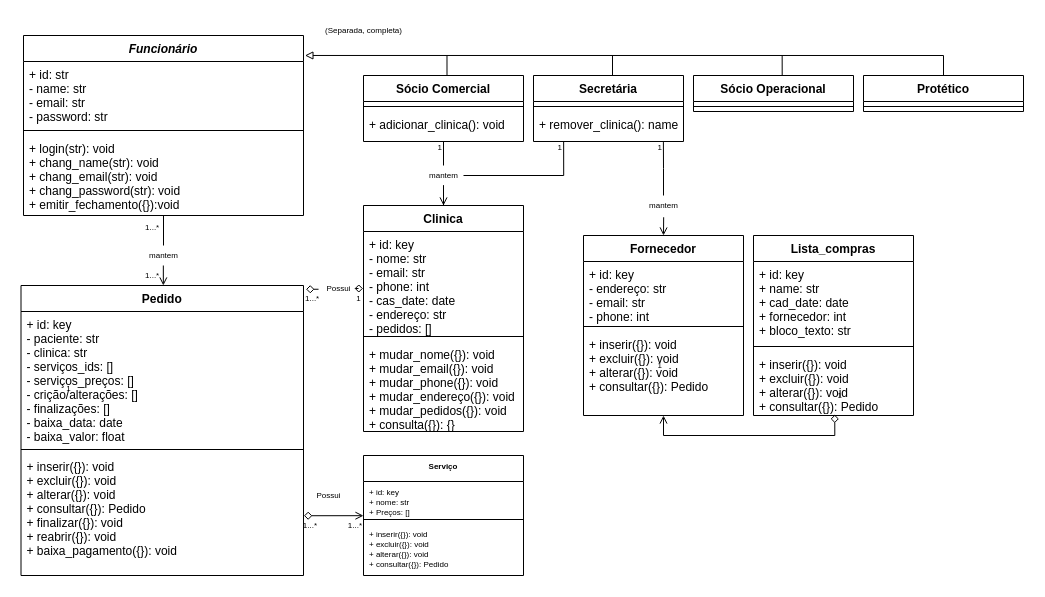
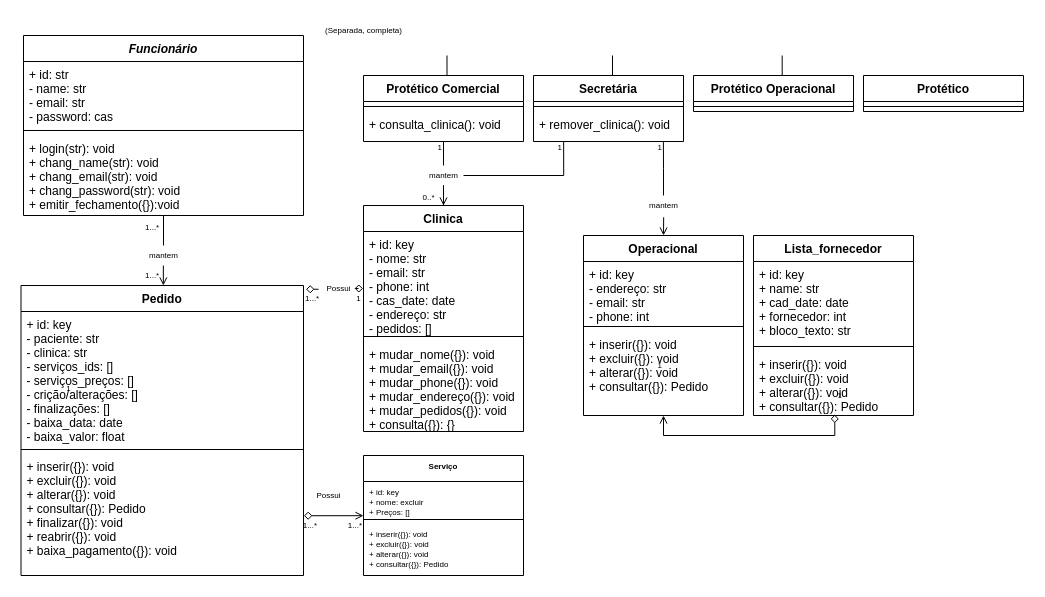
edge "Protético" -> "Funcionário": removed
node "+ id: str - name: str - email: str - password: str": label "+ id: str - name: str - email: str - password: str" -> "+ id: str - name: str - email: str - password: cas"
node "Sócio Comercial": label "Sócio Comercial" -> "Protético Comercial"
node "Sócio Operacional": label "Sócio Operacional" -> "Protético Operacional"
node "+ adicionar_clinica(): void": label "+ adicionar_clinica(): void" -> "+ consulta_clinica(): void"
node "+ remover_clinica(): name": label "+ remover_clinica(): name" -> "+ remover_clinica(): void"
node "0..*": added
node "Fornecedor": label "Fornecedor" -> "Operacional"
node "Lista_compras": label "Lista_compras" -> "Lista_fornecedor"
node "+ id: key + nome: str + Preços: []": label "+ id: key + nome: str + Preços: []" -> "+ id: key + nome: excluir + Preços: []"
